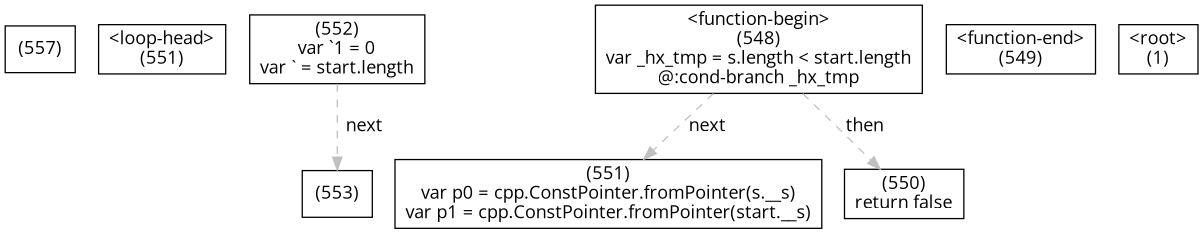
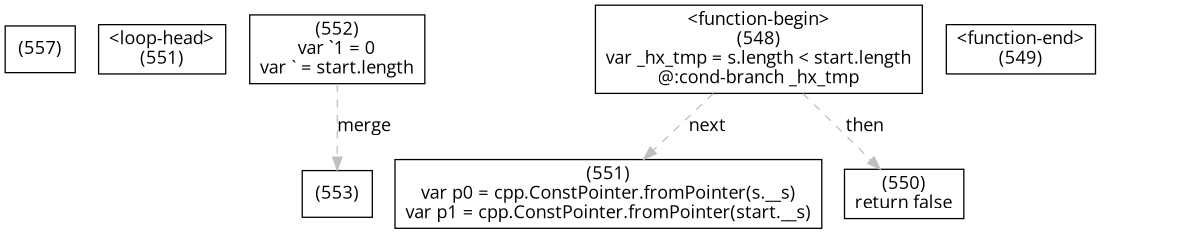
node "<root> (1)": removed
edge "(552) var `1 = 0 var ` = start.length" -> "(553)": label "next" -> "merge"
